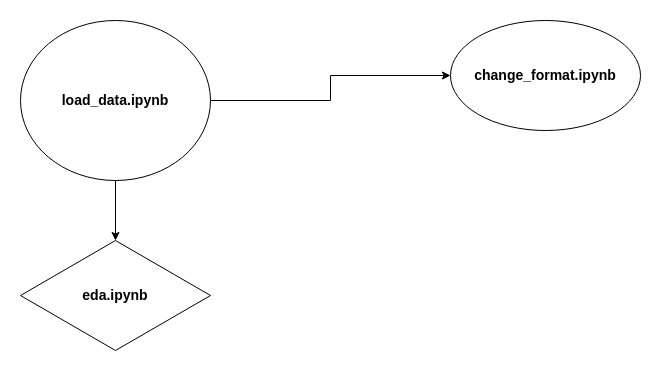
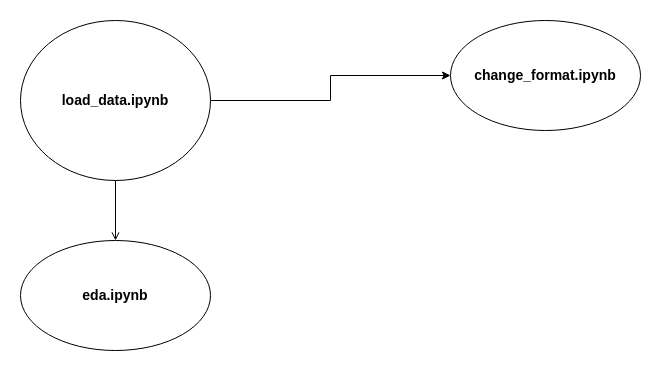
edge "load_data.ipynb" -> "eda.ipynb": arrowhead classic -> open
node "eda.ipynb": shape diamond -> ellipse
